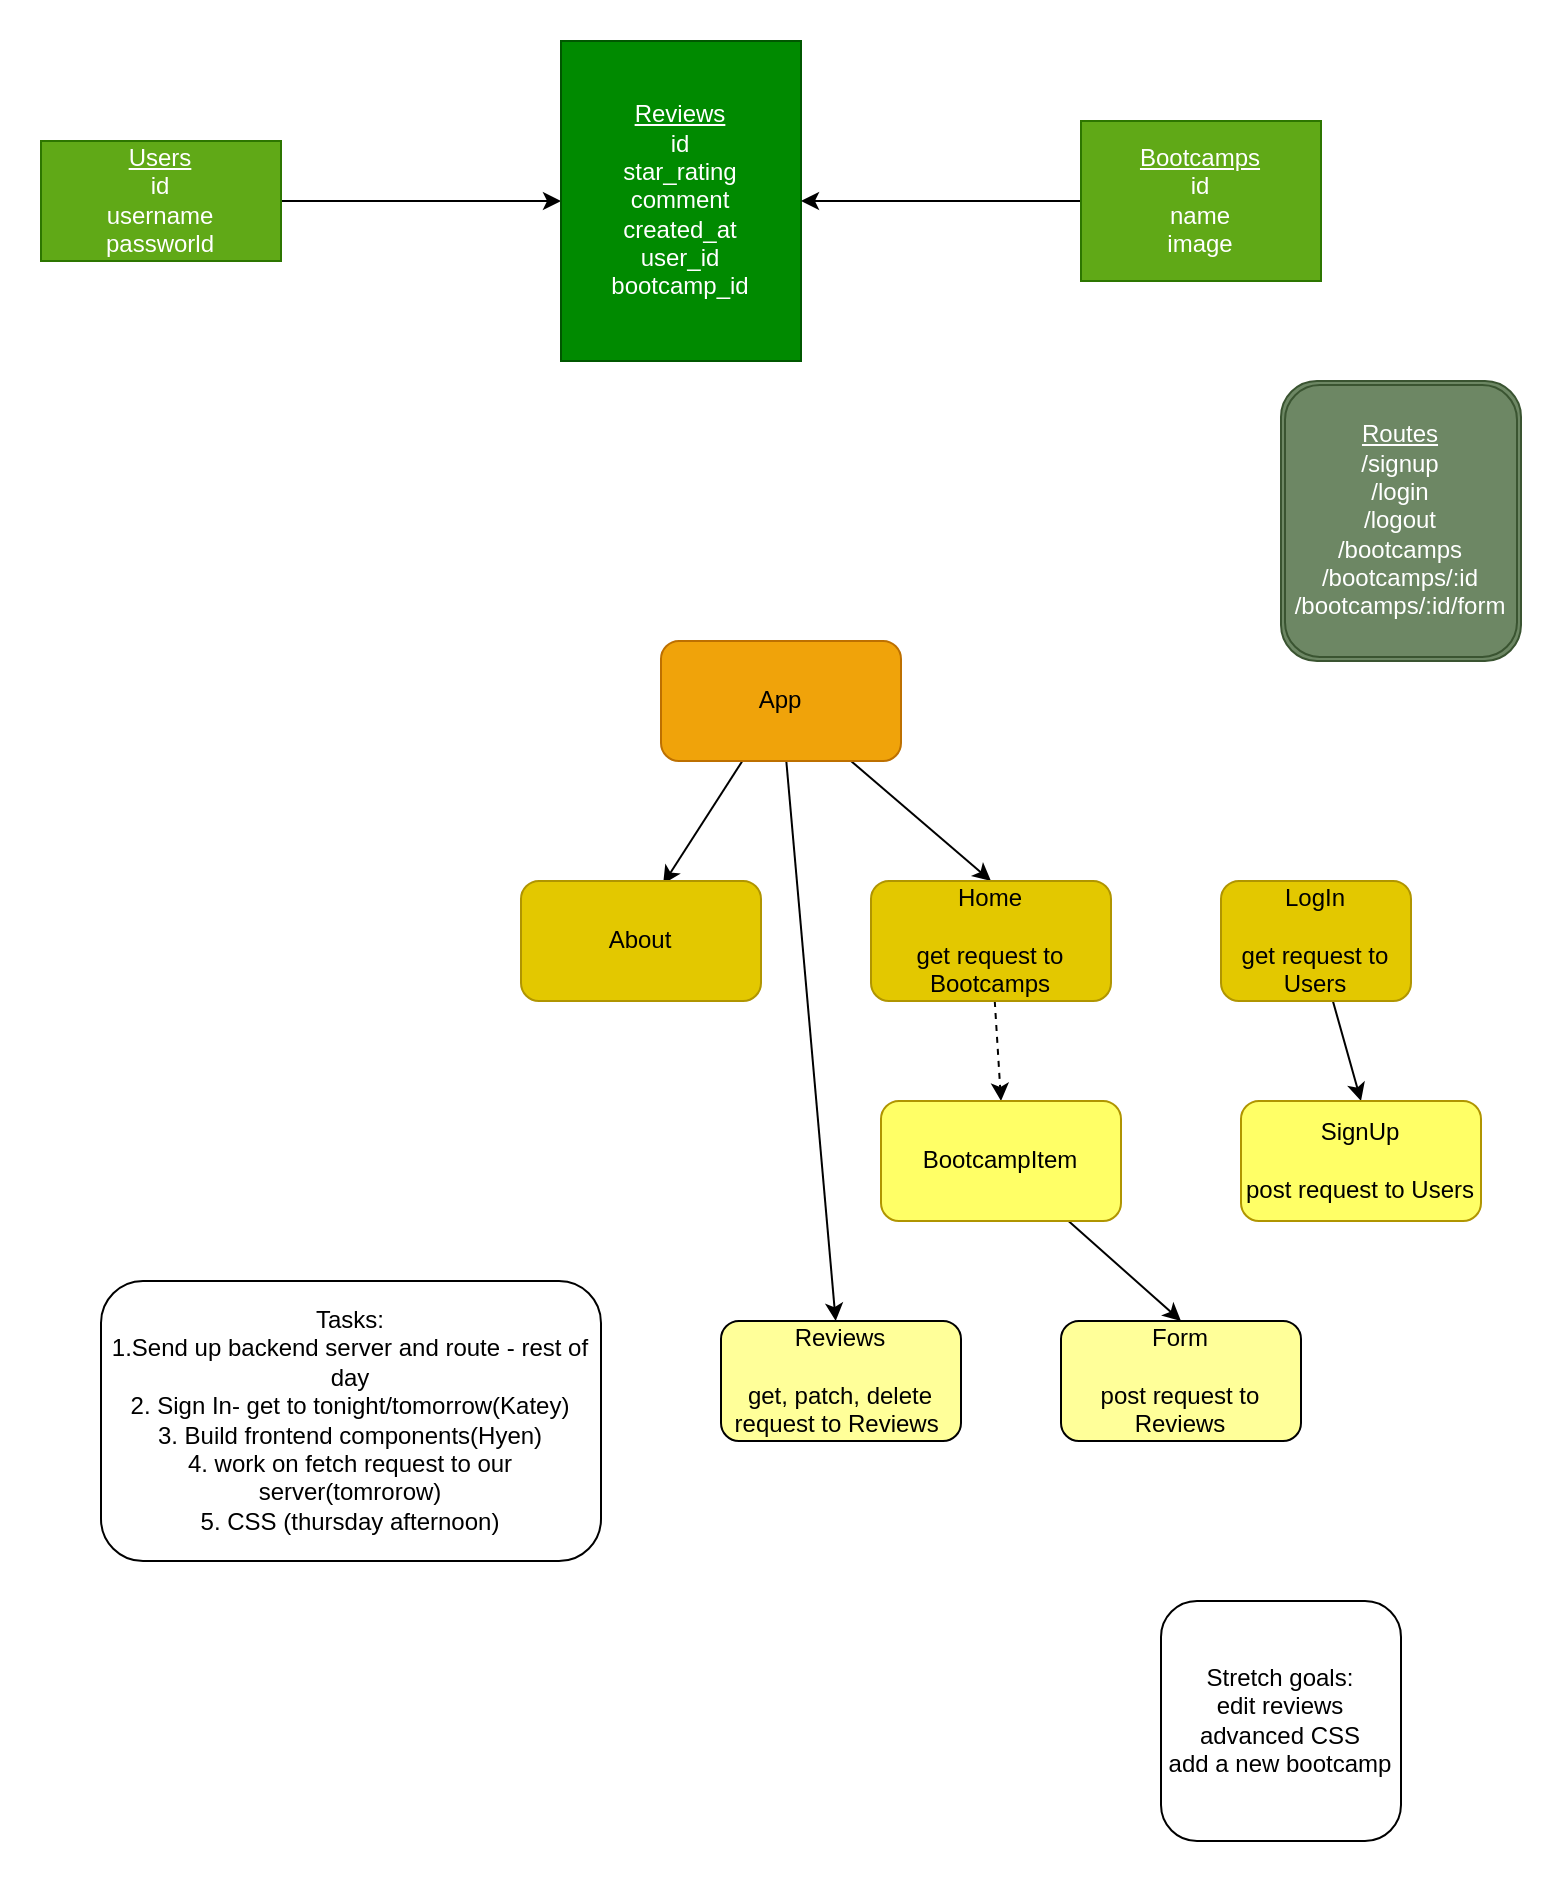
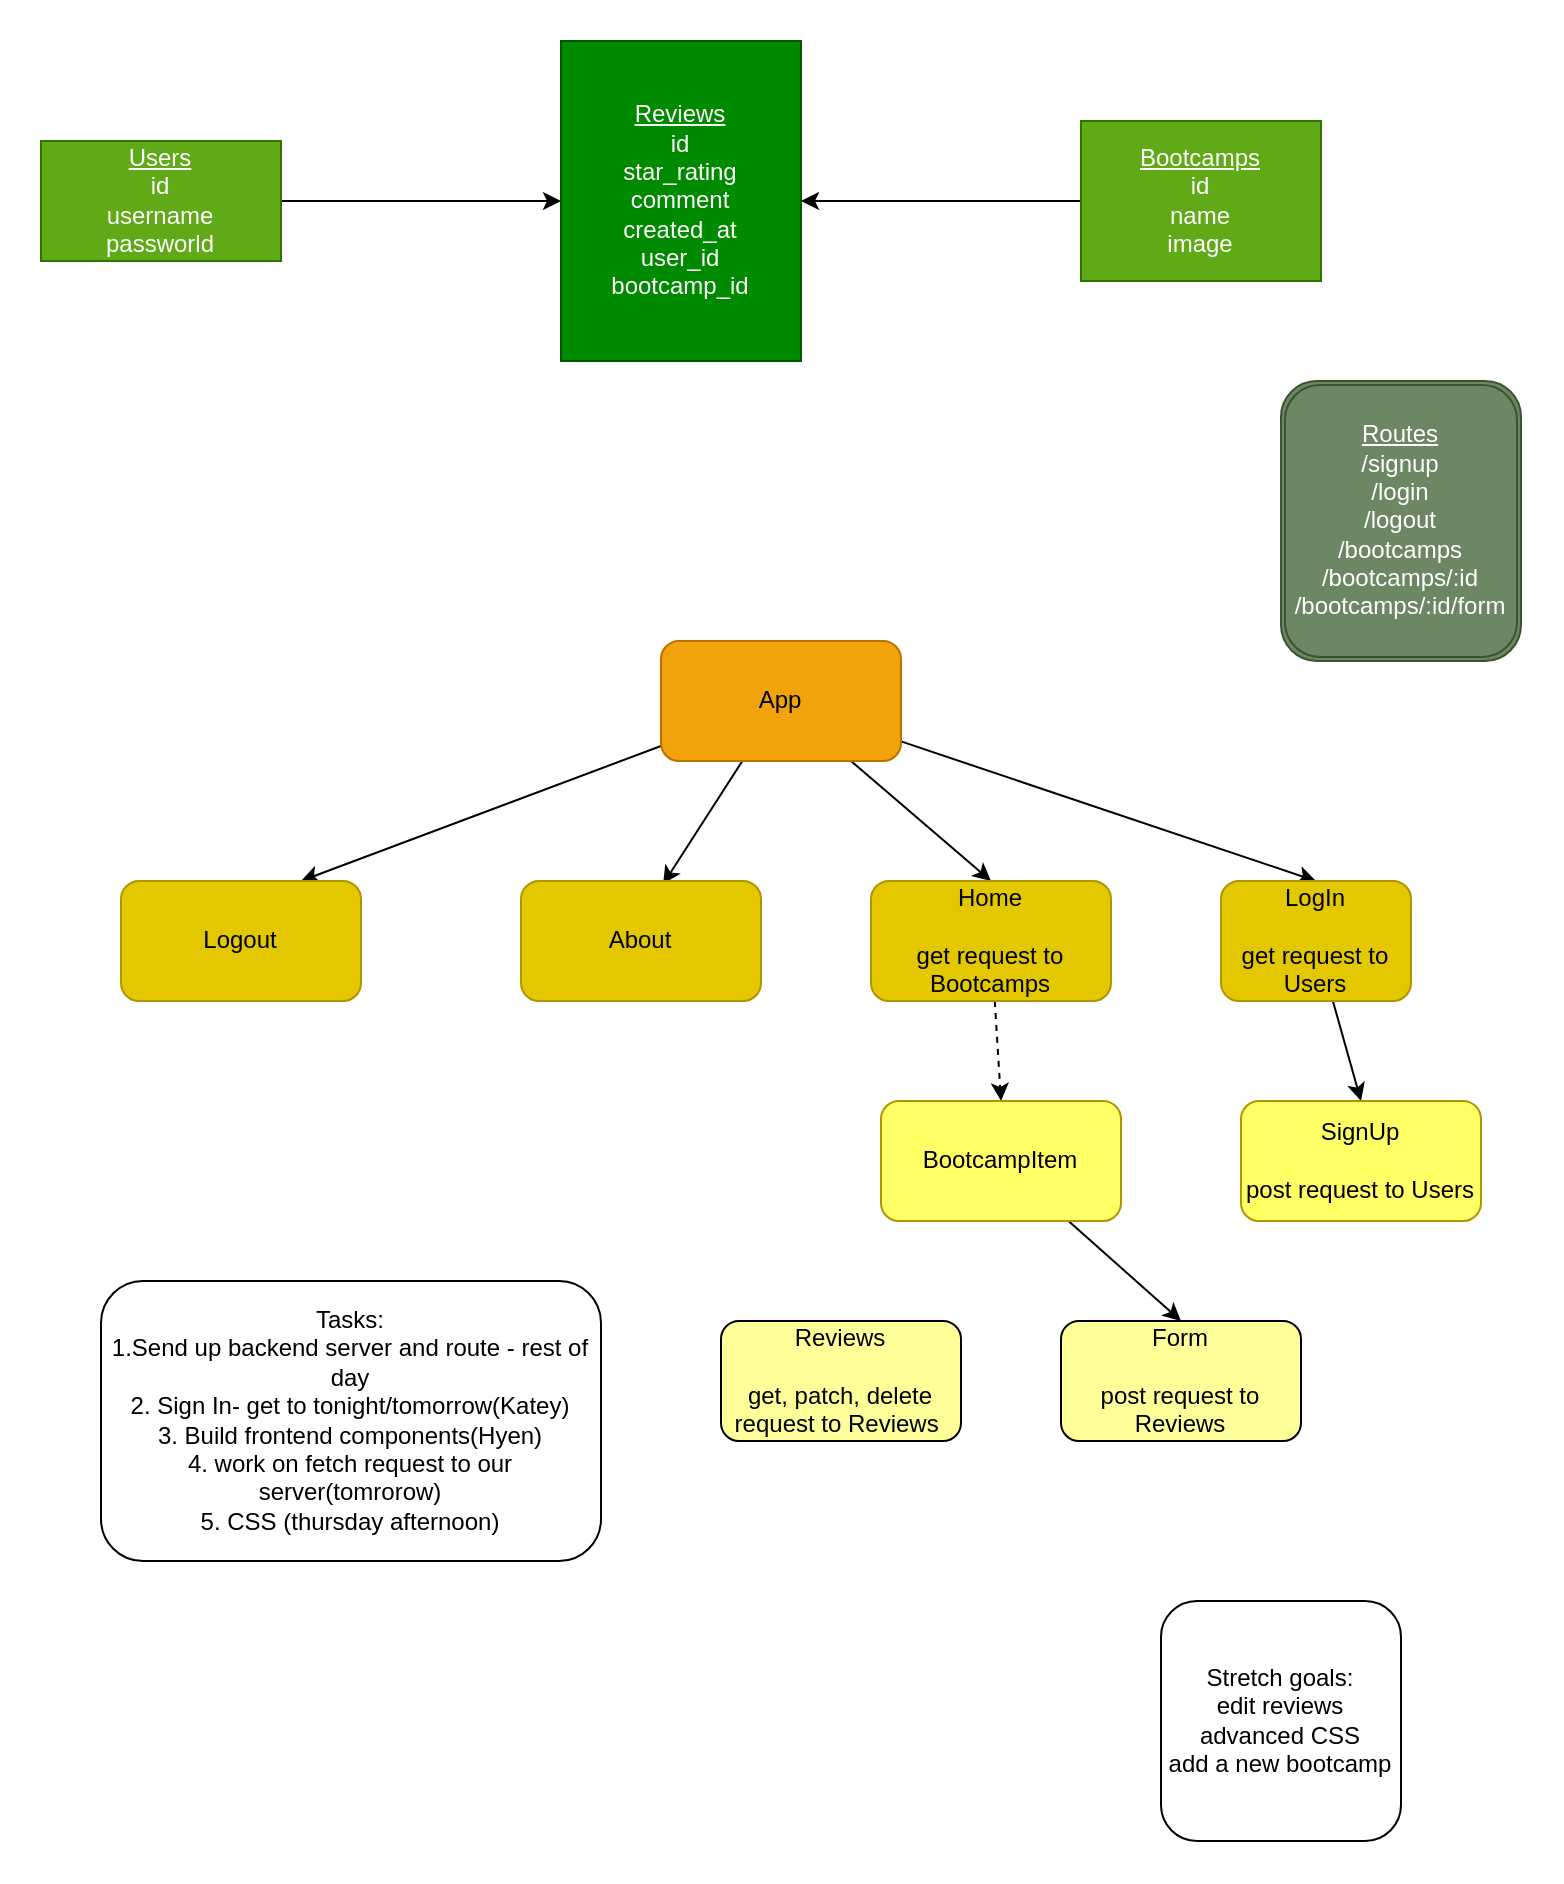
edge "App" -> "Logout": added
node "Logout": added
edge "App" -> "Reviews get, patch, delete request to Reviews": now "App" -> "LogIn get request to Users"
